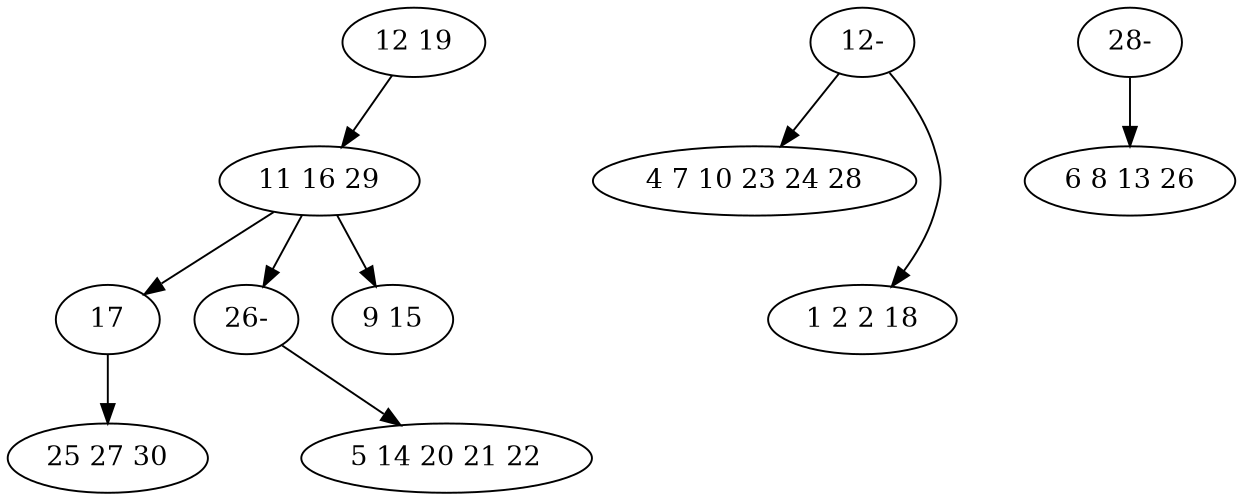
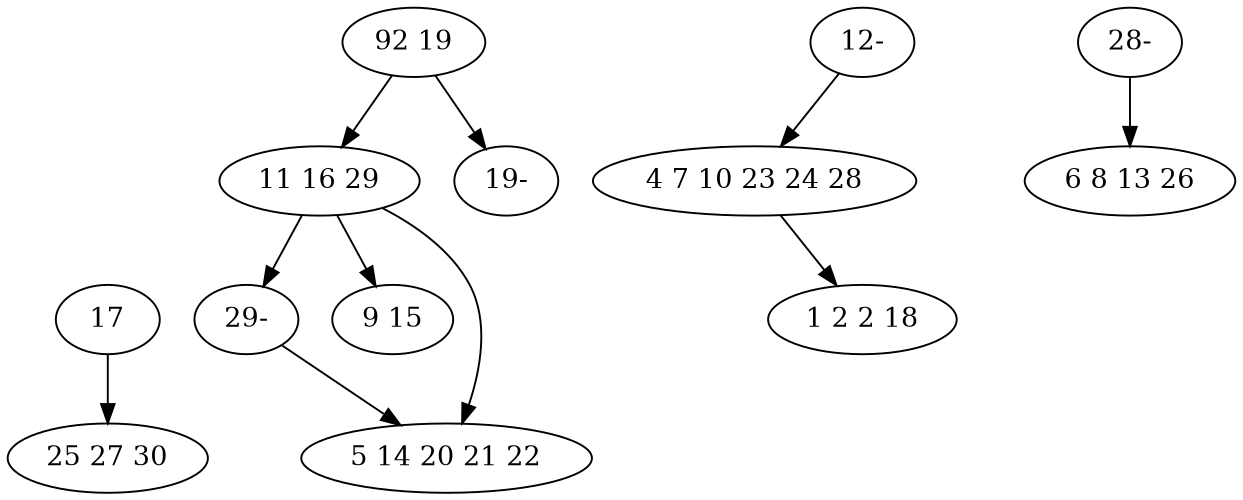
node "12 19": label "12 19" -> "92 19"
edge "12-" -> "1 2 2 18": now "4 7 10 23 24 28" -> "1 2 2 18"
node "19-": added
edge "11 16 29" -> "17": now "11 16 29" -> "5 14 20 21 22"
node "26-": label "26-" -> "29-"
